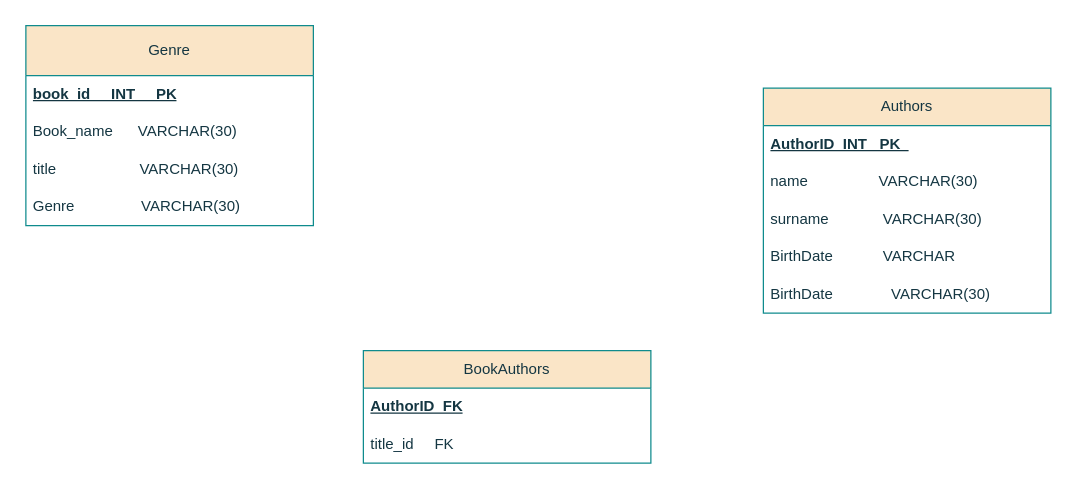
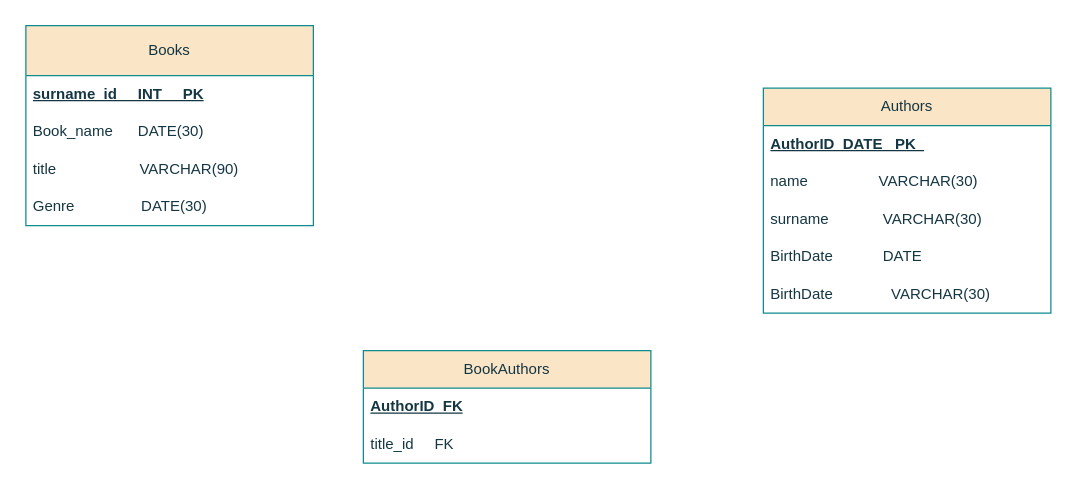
node "Genre": label "Genre" -> "Books"
node "book_id INT PK": label "book_id INT PK" -> "surname_id INT PK"
node "Book_name VARCHAR(30)": label "Book_name VARCHAR(30)" -> "Book_name DATE(30)"
node "AuthorID INT PK": label "AuthorID INT PK" -> "AuthorID DATE PK"
node "title VARCHAR(30)": label "title VARCHAR(30)" -> "title VARCHAR(90)"
node "Genre VARCHAR(30)": label "Genre VARCHAR(30)" -> "Genre DATE(30)"
node "BirthDate VARCHAR": label "BirthDate VARCHAR" -> "BirthDate DATE"
